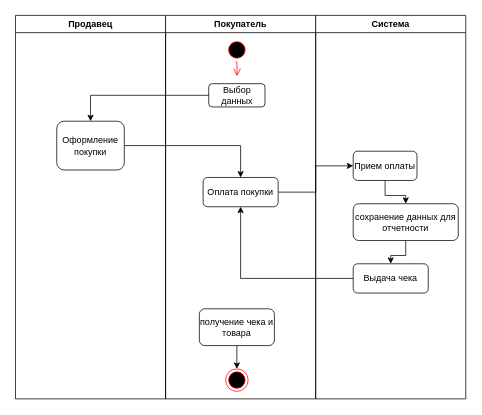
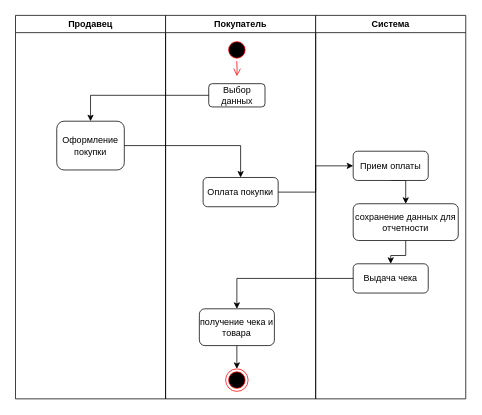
node "Прием оплаты": size 64x29 -> 75x29
edge "Выдача чека" -> "Оплата покупки": now "Выдача чека" -> "получение чека и товара"
